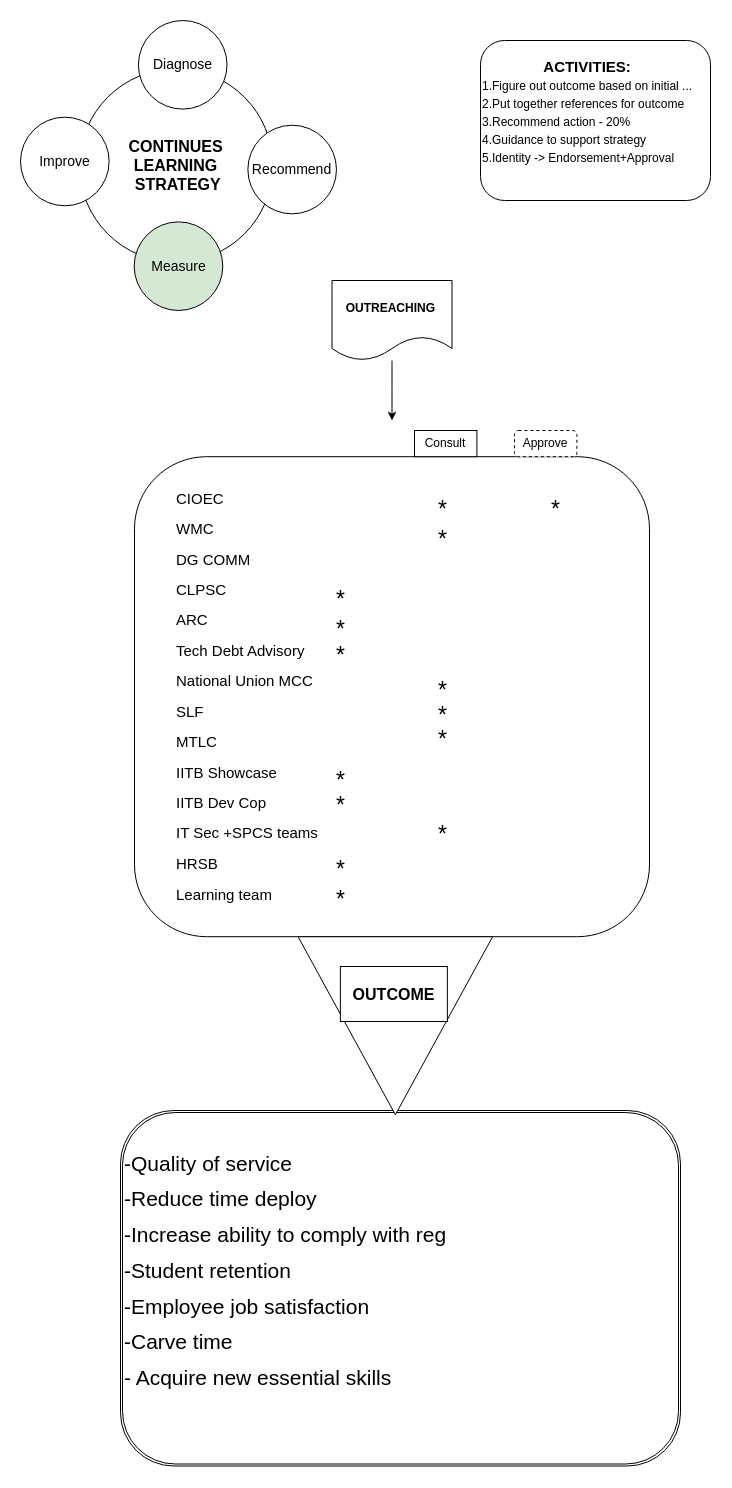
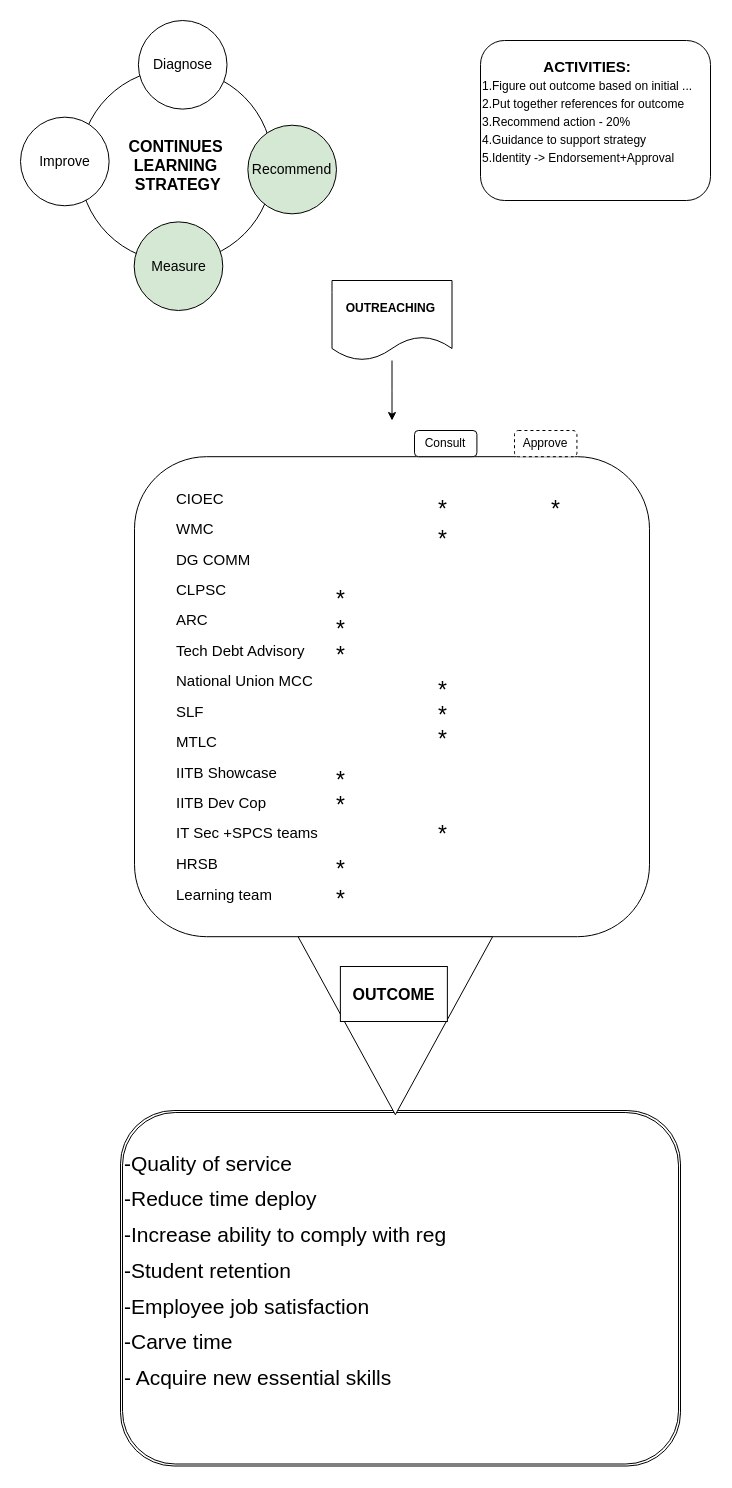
node "Recommend": fillcolor #ffffff -> #d5e8d4
node "Consult": shape rectangle -> rounded rectangle
